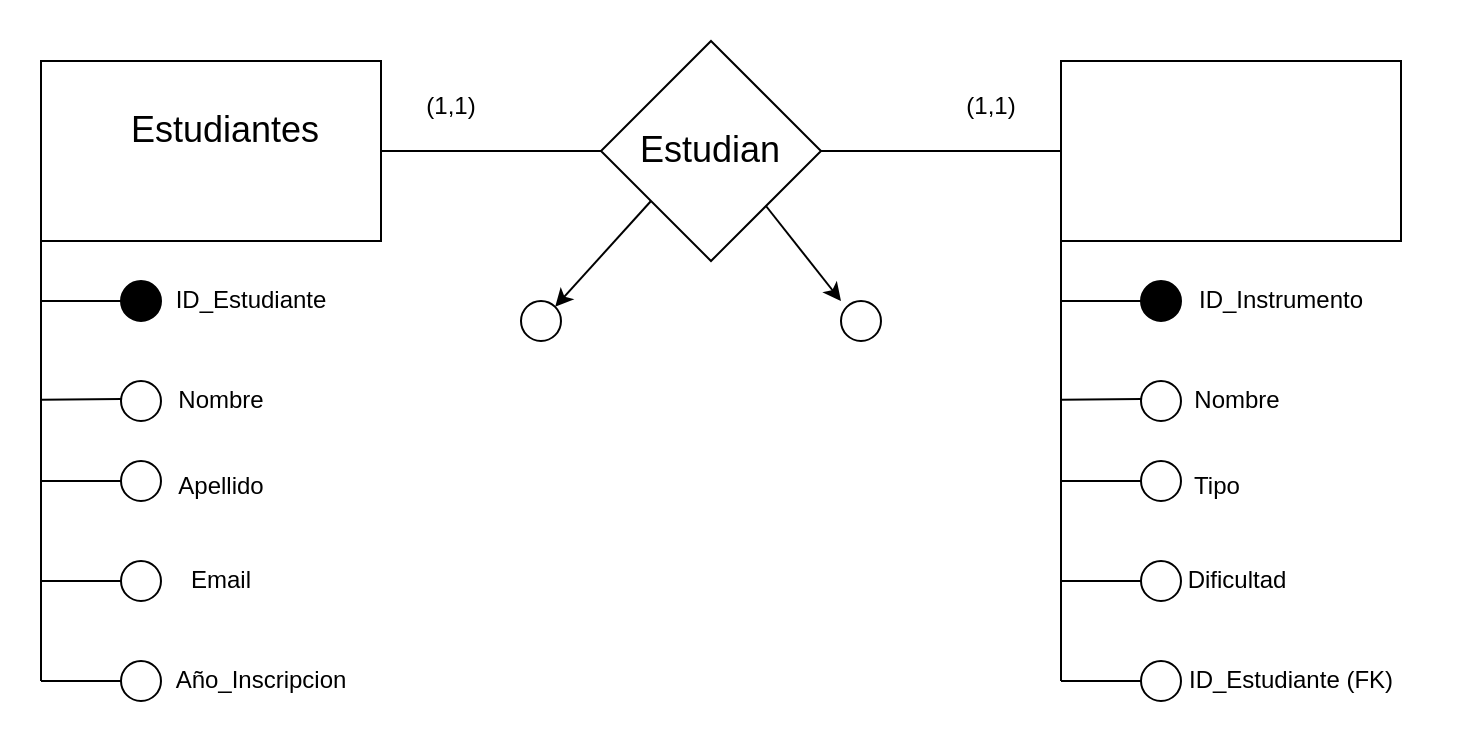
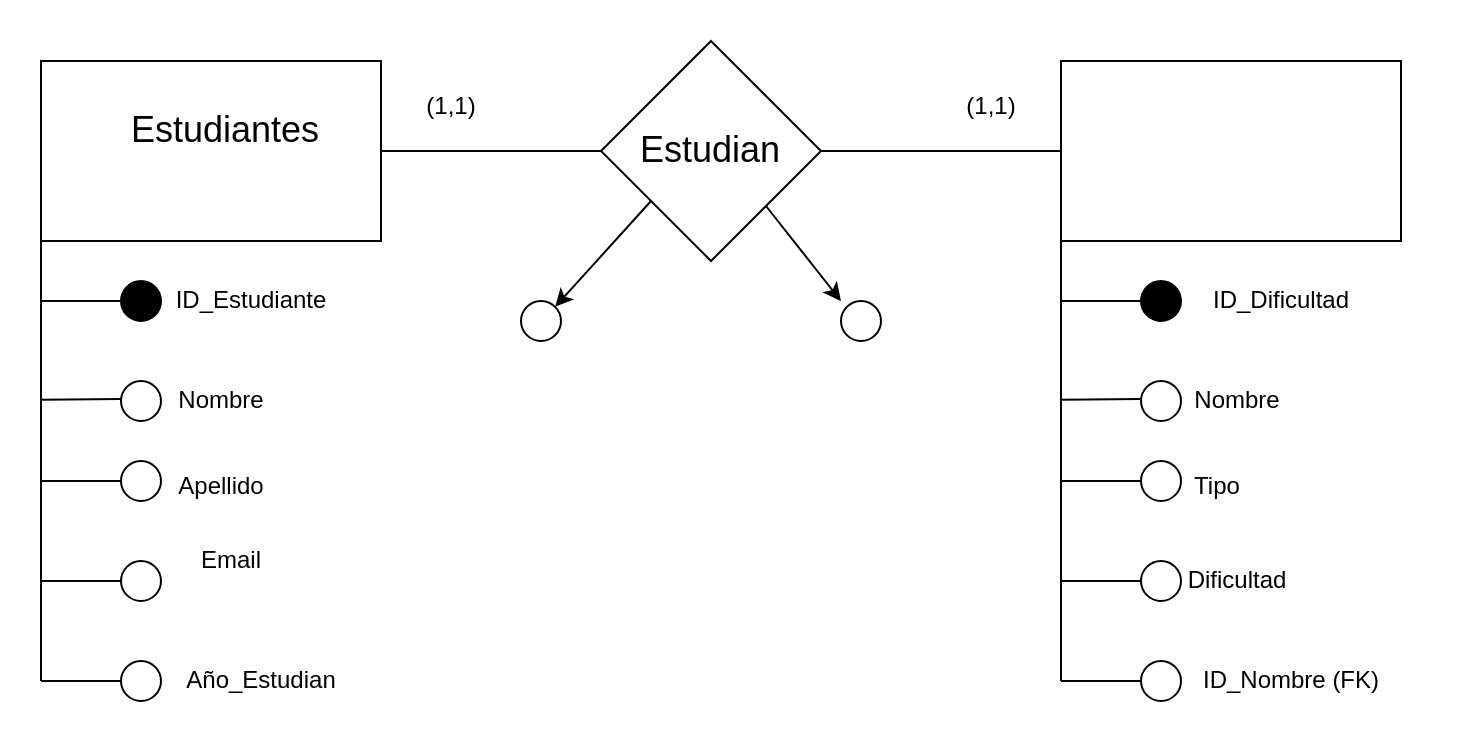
node "ID_Instrumento": label "ID_Instrumento" -> "ID_Dificultad"
node "Email": moved (221, 581) -> (231, 561)
node "Año_Inscripcion": label "Año_Inscripcion" -> "Año_Estudian"
node "ID_Estudiante (FK)": label "ID_Estudiante (FK)" -> "ID_Nombre (FK)"
